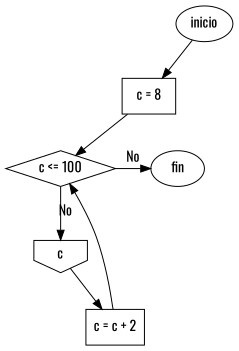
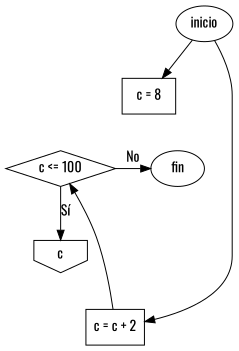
edge "c = 8" -> "c <= 100": removed
edge "c <= 100" -> "c": label "No" -> "Sí"
edge "c" -> "c = c + 2": now "inicio" -> "c = c + 2"
